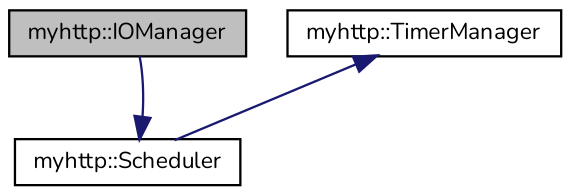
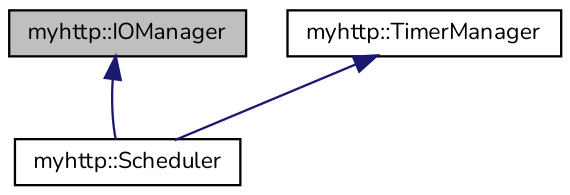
edge "myhttp::IOManager" -> "myhttp::Scheduler": reversed
